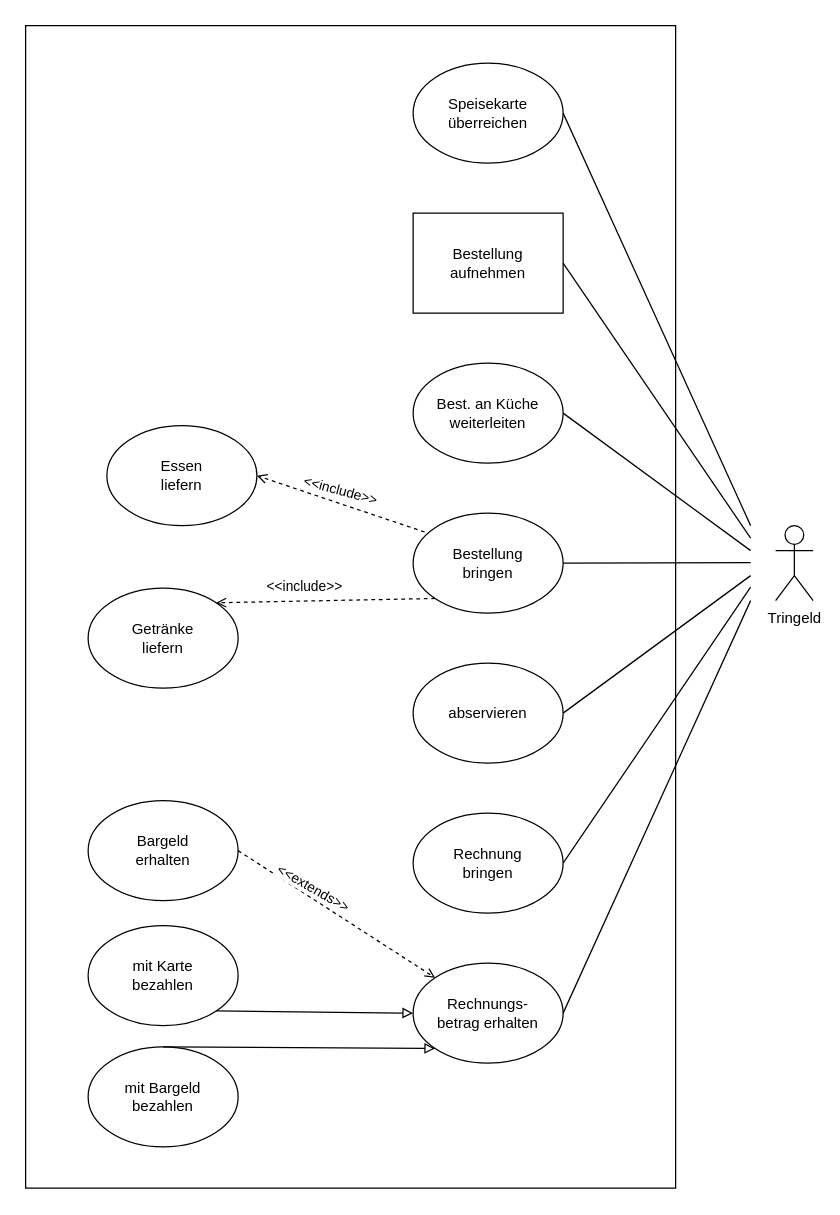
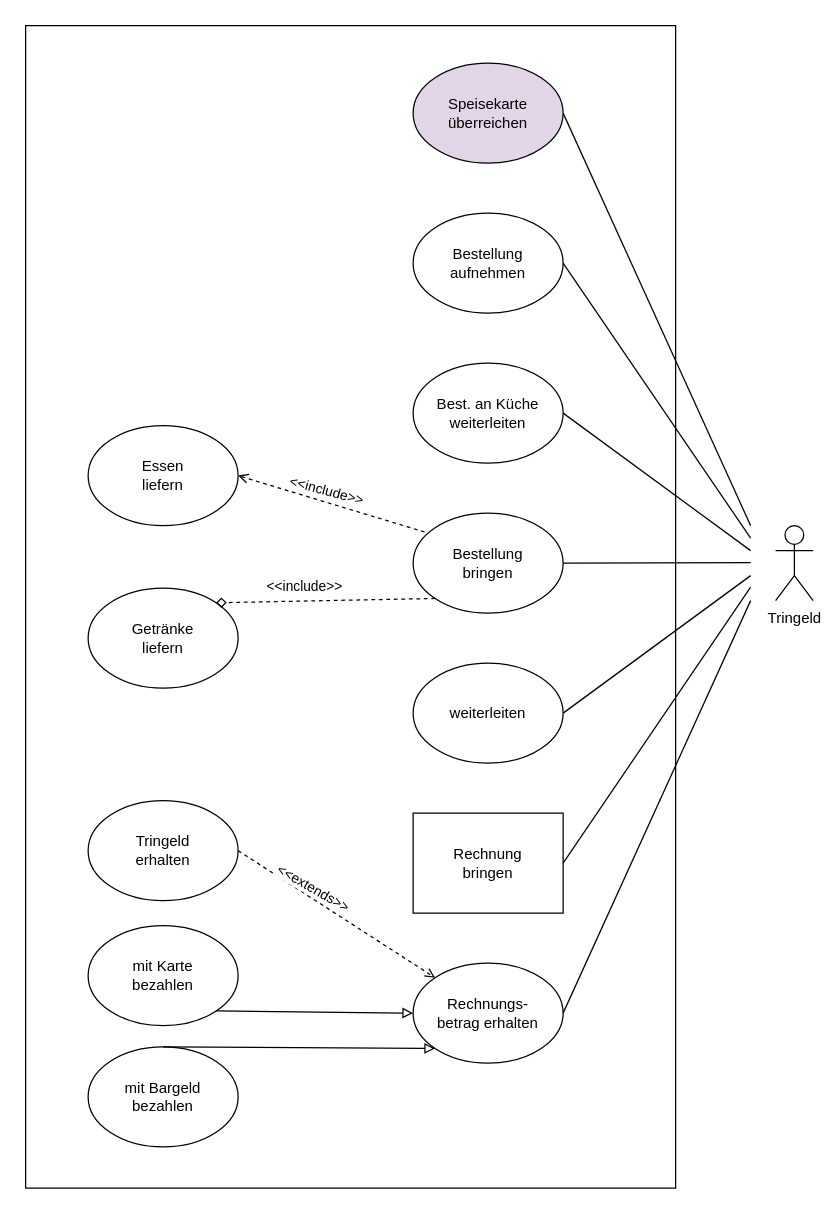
node "Speisekarte überreichen": fillcolor #ffffff -> #e1d5e7
node "Bestellung aufnehmen": shape rectangle -> ellipse
node "Essen liefern": moved (182, 476) -> (163, 476)
edge "Bestellung bringen" -> "Getränke liefern": arrowhead open -> diamond
node "abservieren": label "abservieren" -> "weiterleiten"
node "Bargeld erhalten": label "Bargeld erhalten" -> "Tringeld erhalten"
node "Rechnung bringen": shape ellipse -> rectangle
